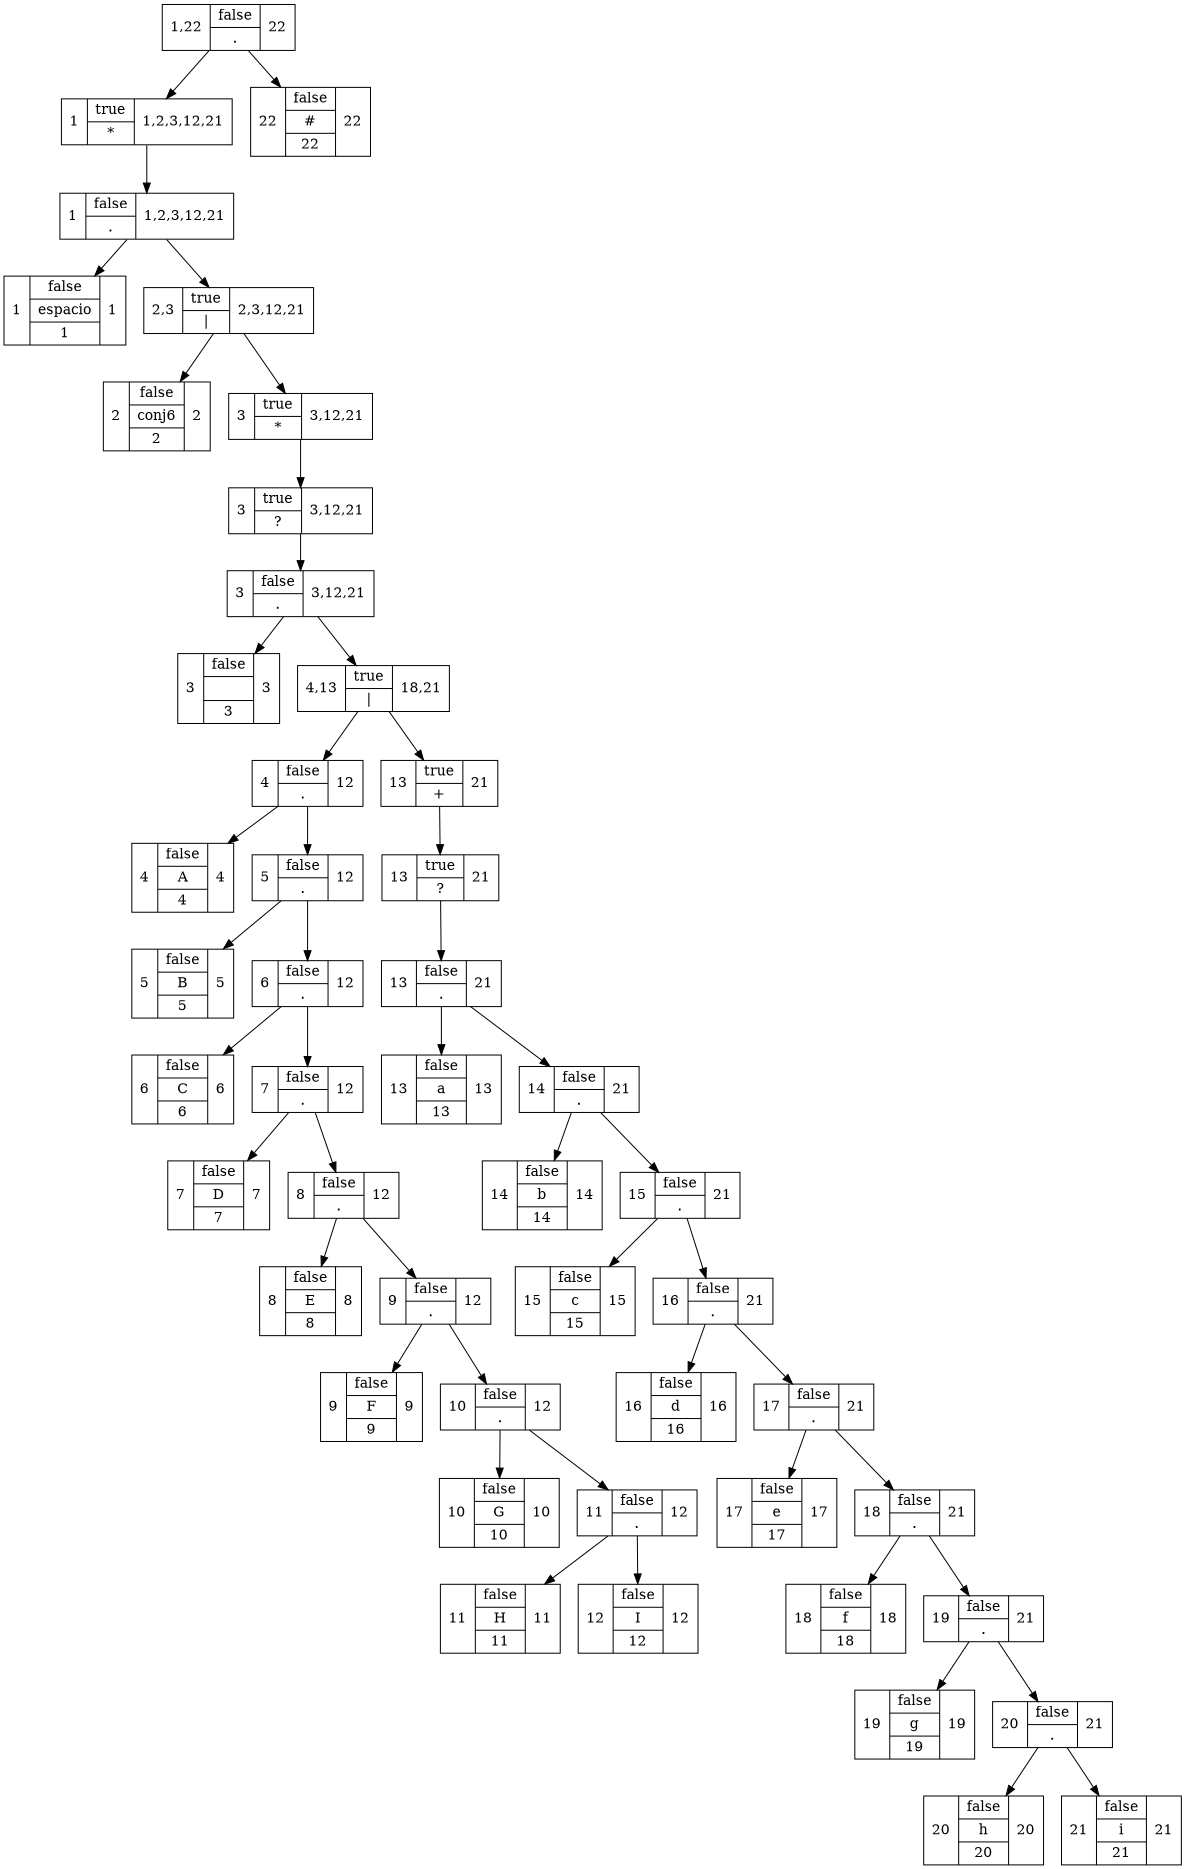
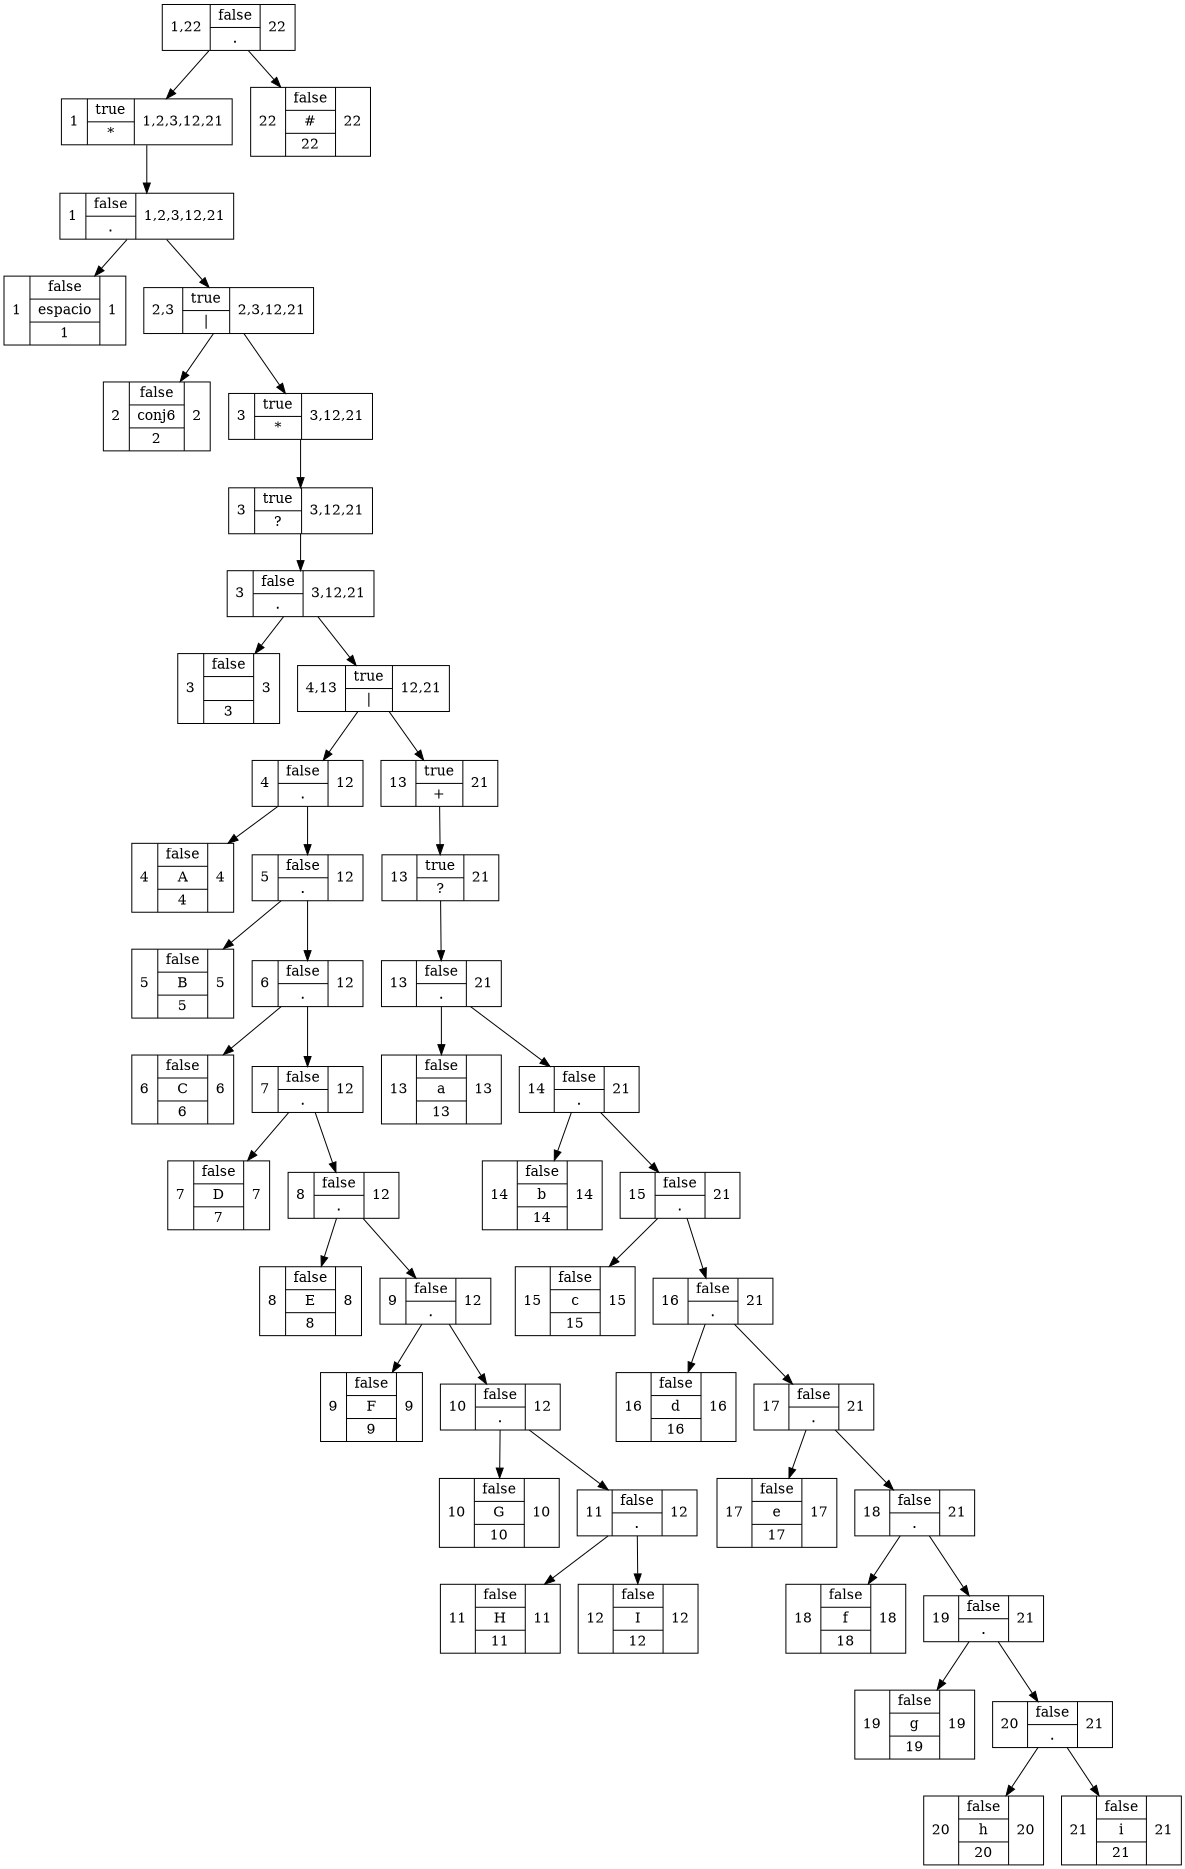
node "4,13": text "18,21" -> "12,21"
